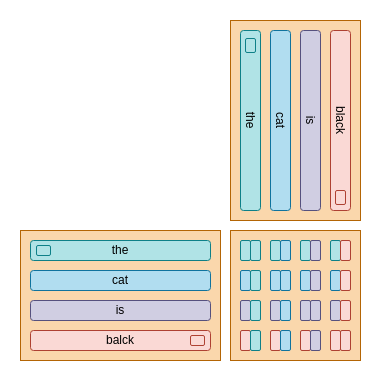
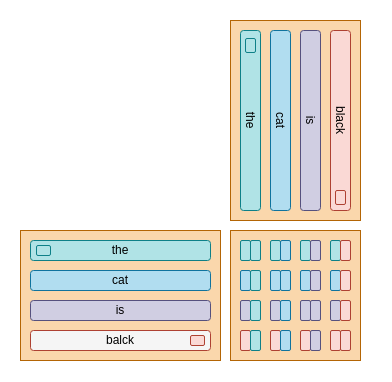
node "balck": fillcolor #fad9d5 -> #f5f5f5
